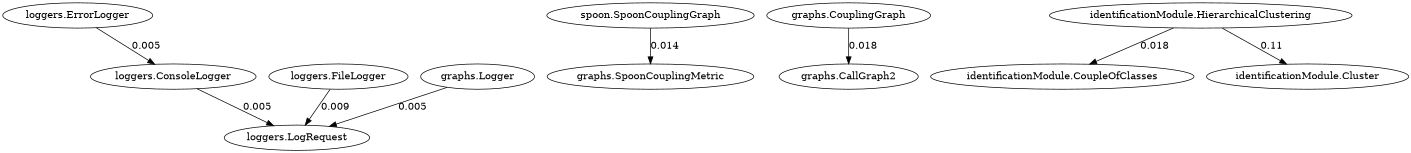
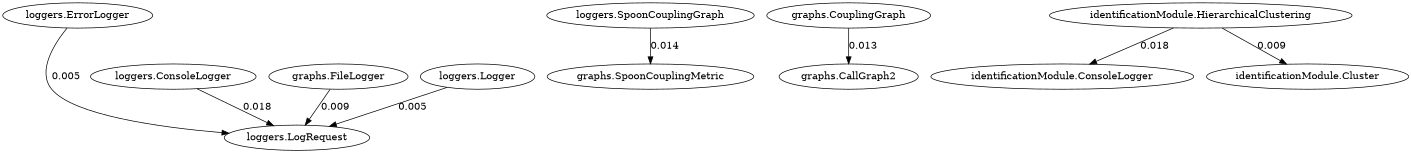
node "spoon.SpoonCouplingGraph": label "spoon.SpoonCouplingGraph" -> "loggers.SpoonCouplingGraph"
edge "loggers.ErrorLogger" -> "loggers.ConsoleLogger": now "loggers.ErrorLogger" -> "loggers.LogRequest"
edge "graphs.CouplingGraph" -> "graphs.CallGraph2": label "0.018 " -> "0.013 "
edge "identificationModule.HierarchicalClustering" -> "identificationModule.Cluster": label "0.11 " -> "0.009 "
node "loggers.FileLogger": label "loggers.FileLogger" -> "graphs.FileLogger"
node "graphs.Logger": label "graphs.Logger" -> "loggers.Logger"
node "identificationModule.CoupleOfClasses": label "identificationModule.CoupleOfClasses" -> "identificationModule.ConsoleLogger"
edge "loggers.ConsoleLogger" -> "loggers.LogRequest": label "0.005 " -> "0.018 "
